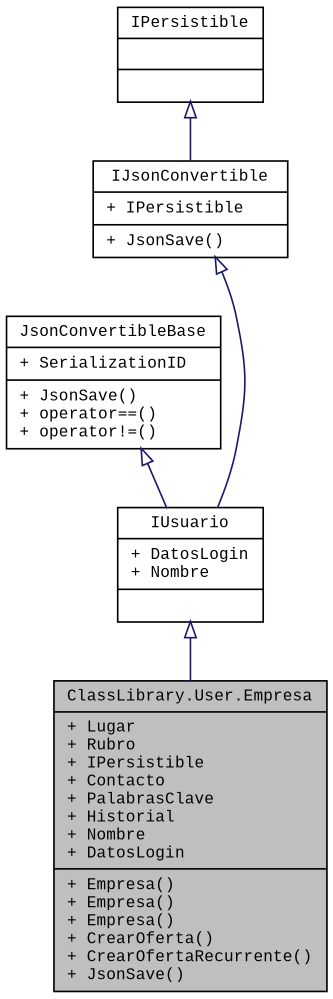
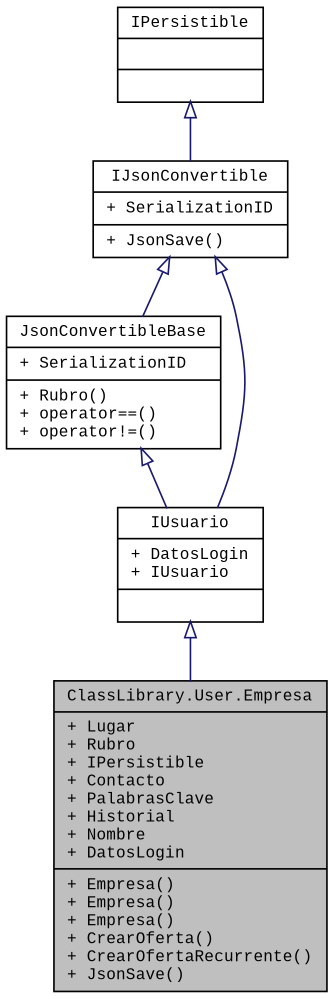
node "IJsonConvertible": text "+ IPersistible" -> "+ SerializationID"
edge "JsonConvertibleBase" -> "IJsonConvertible": added
node "JsonConvertibleBase": text "+ JsonSave()" -> "+ Rubro()"
node "IUsuario": text "+ Nombre" -> "+ IUsuario"
